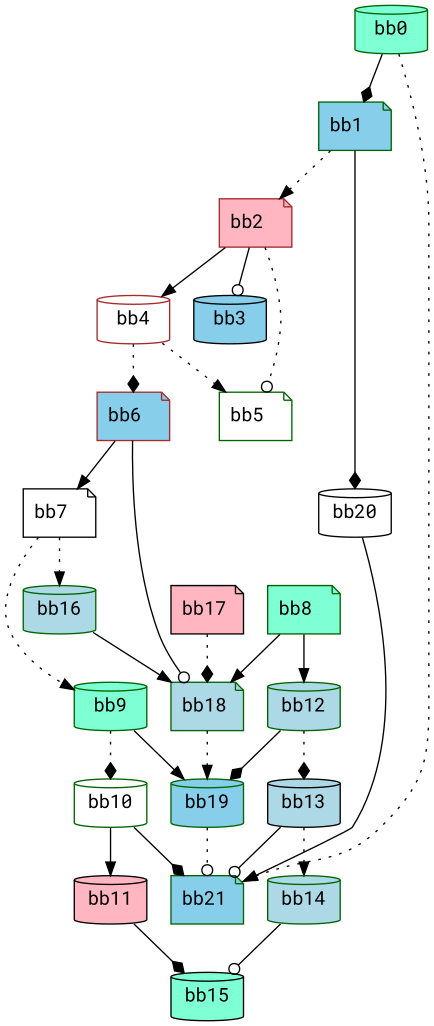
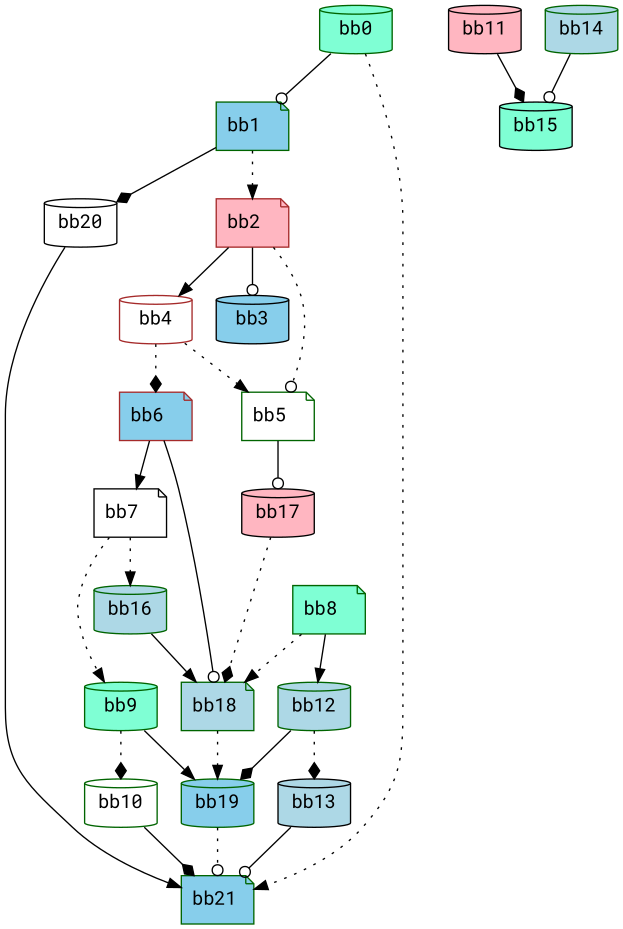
edge "bb0" -> "bb1": arrowhead diamond -> odot
edge "bb5" -> "bb17": added
node "bb17": shape note -> cylinder
edge "bb8" -> "bb18": style solid -> dotted
edge "bb13" -> "bb14": removed
edge "bb10" -> "bb11": removed
